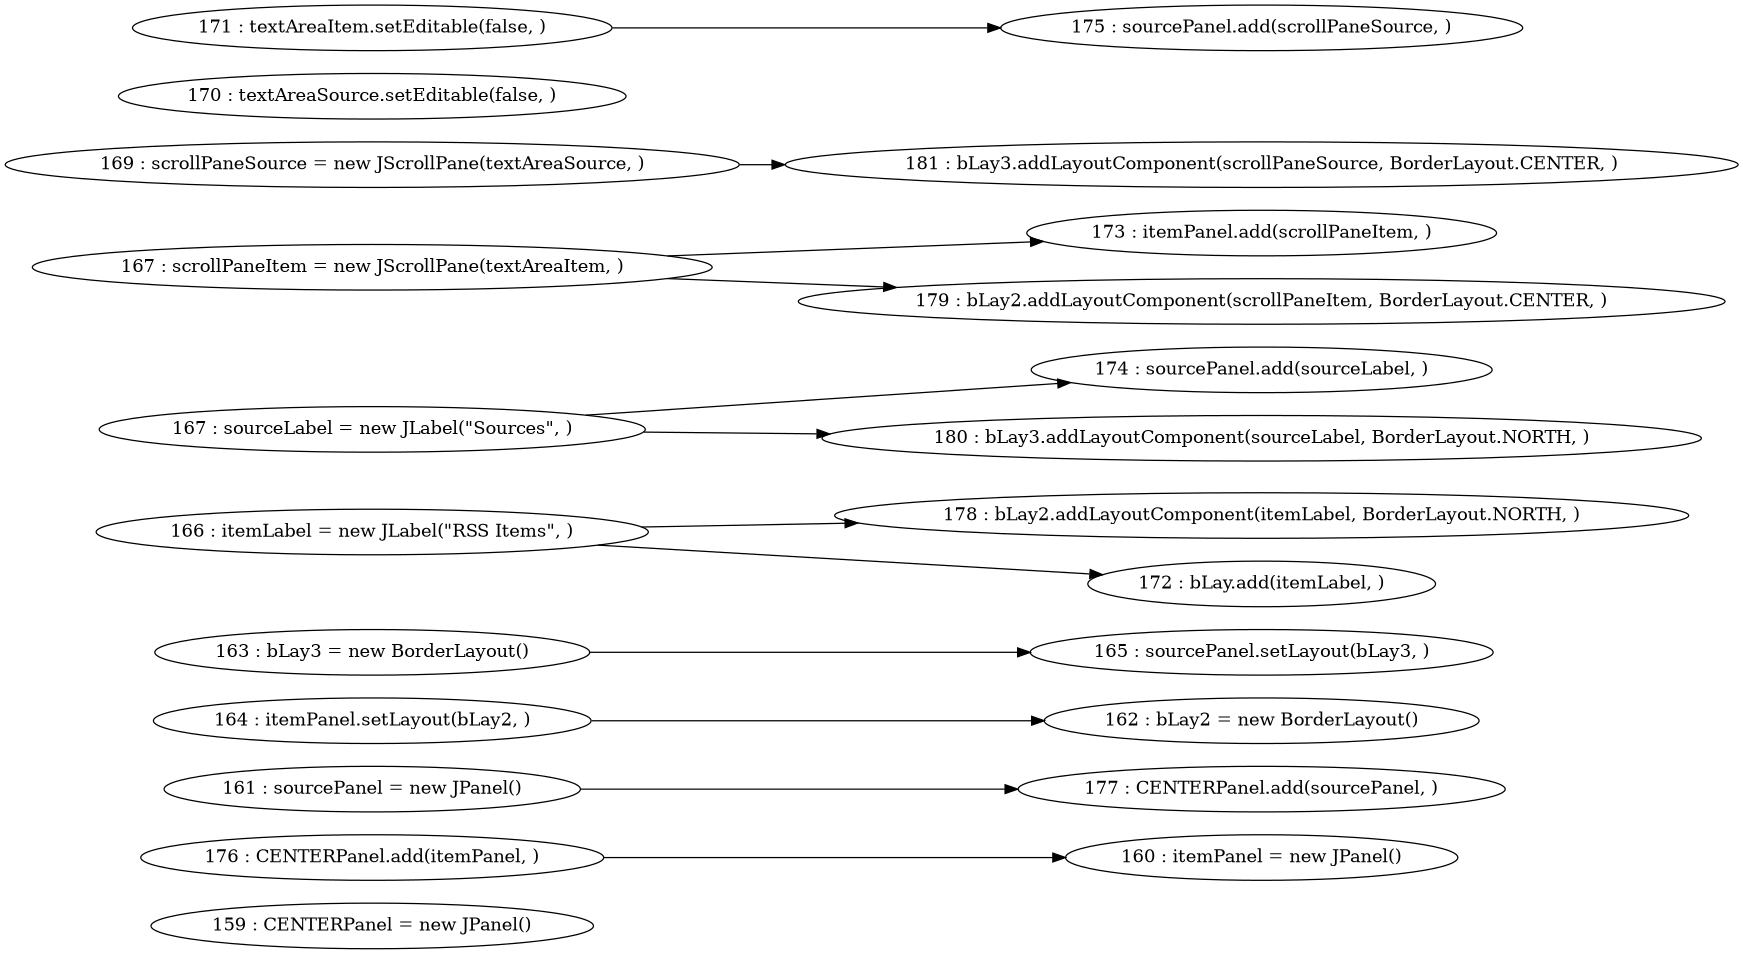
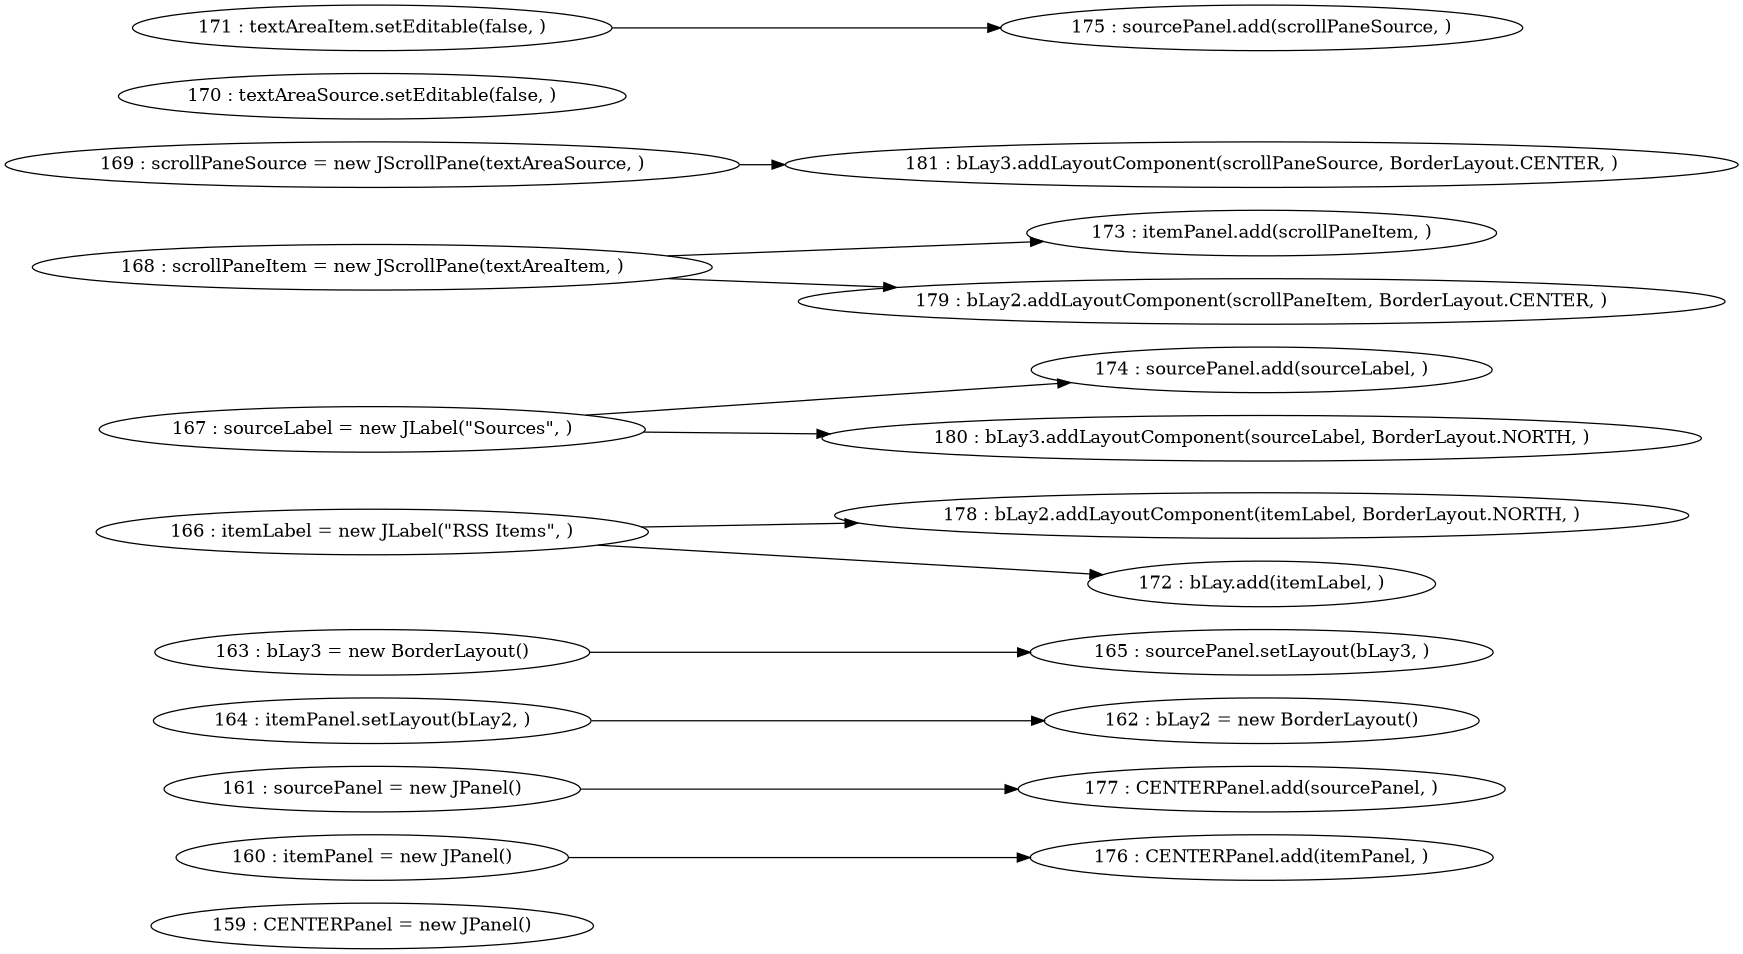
node "167 : scrollPaneItem = new JScrollPane(textAreaItem, )": label "167 : scrollPaneItem = new JScrollPane(textAreaItem, )" -> "168 : scrollPaneItem = new JScrollPane(textAreaItem, )"
edge "176 : CENTERPanel.add(itemPanel, )" -> "160 : itemPanel = new JPanel()": reversed
